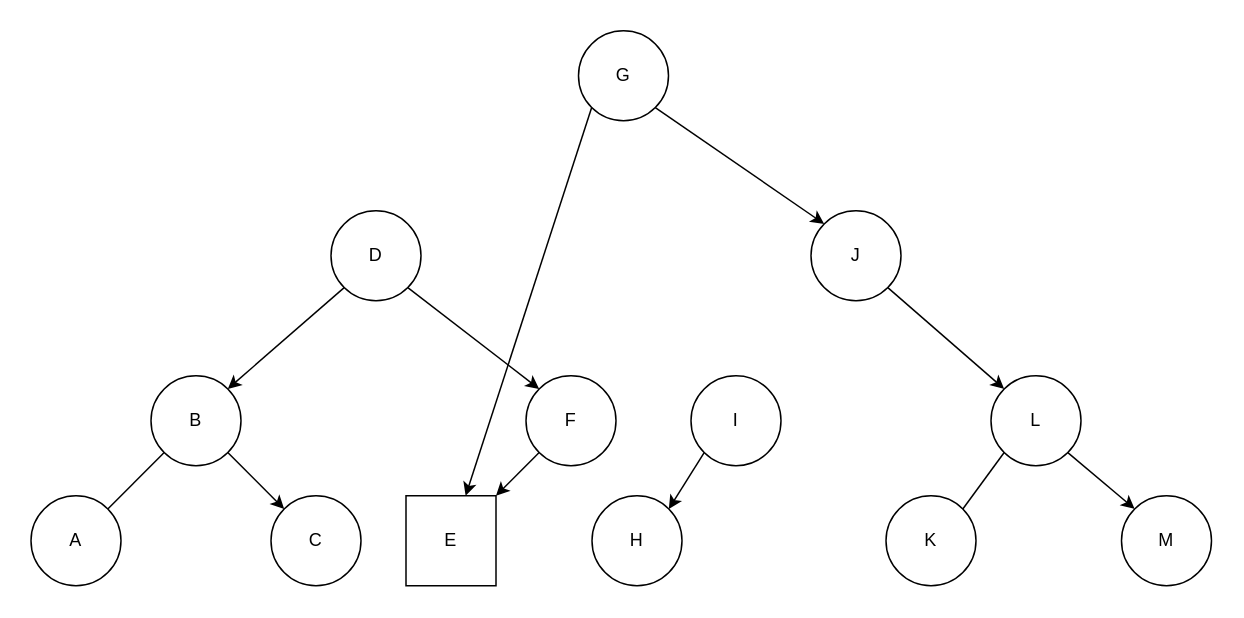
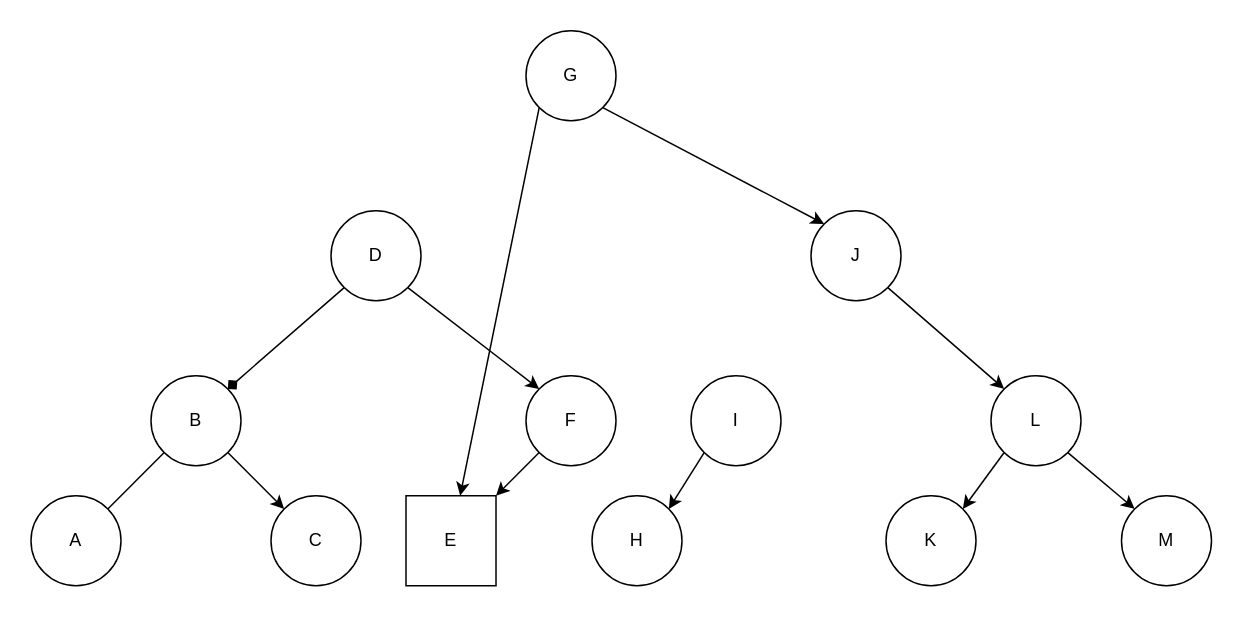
node "G": moved (623, 76) -> (571, 76)
edge "D" -> "B": arrowhead classic -> diamond
edge "L" -- "K": arrowhead none -> classic
